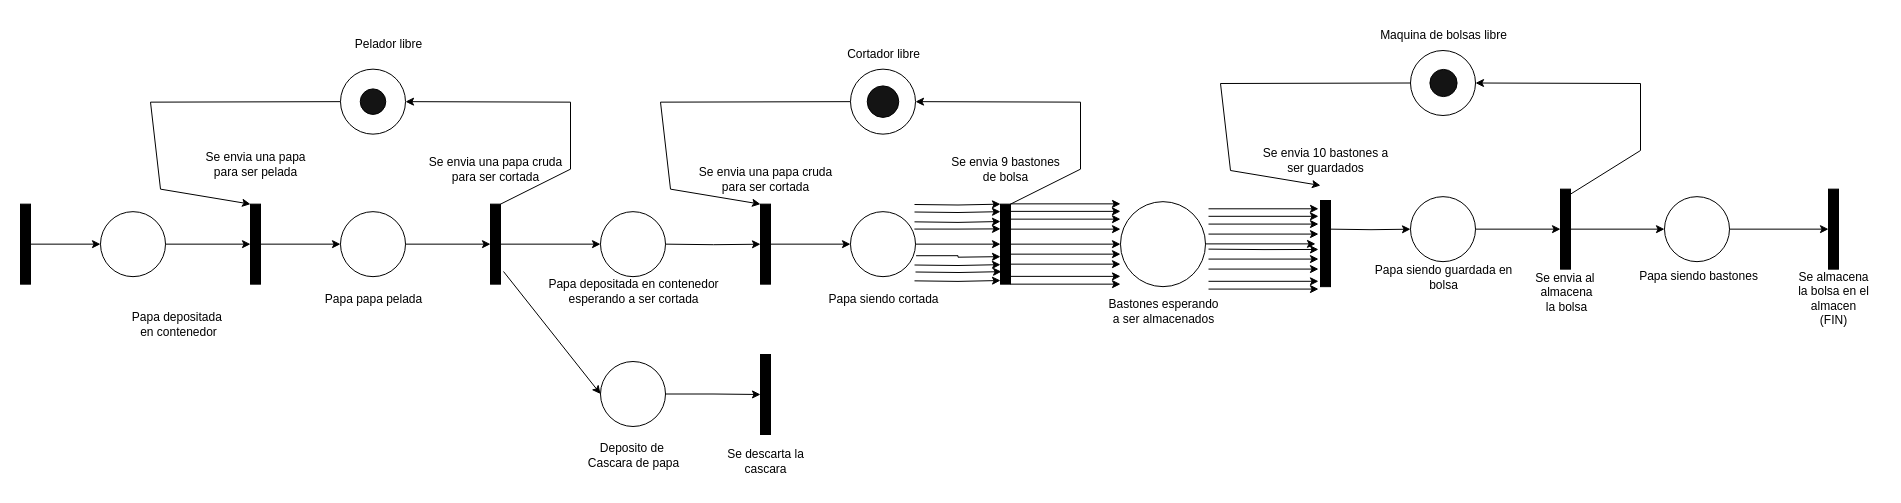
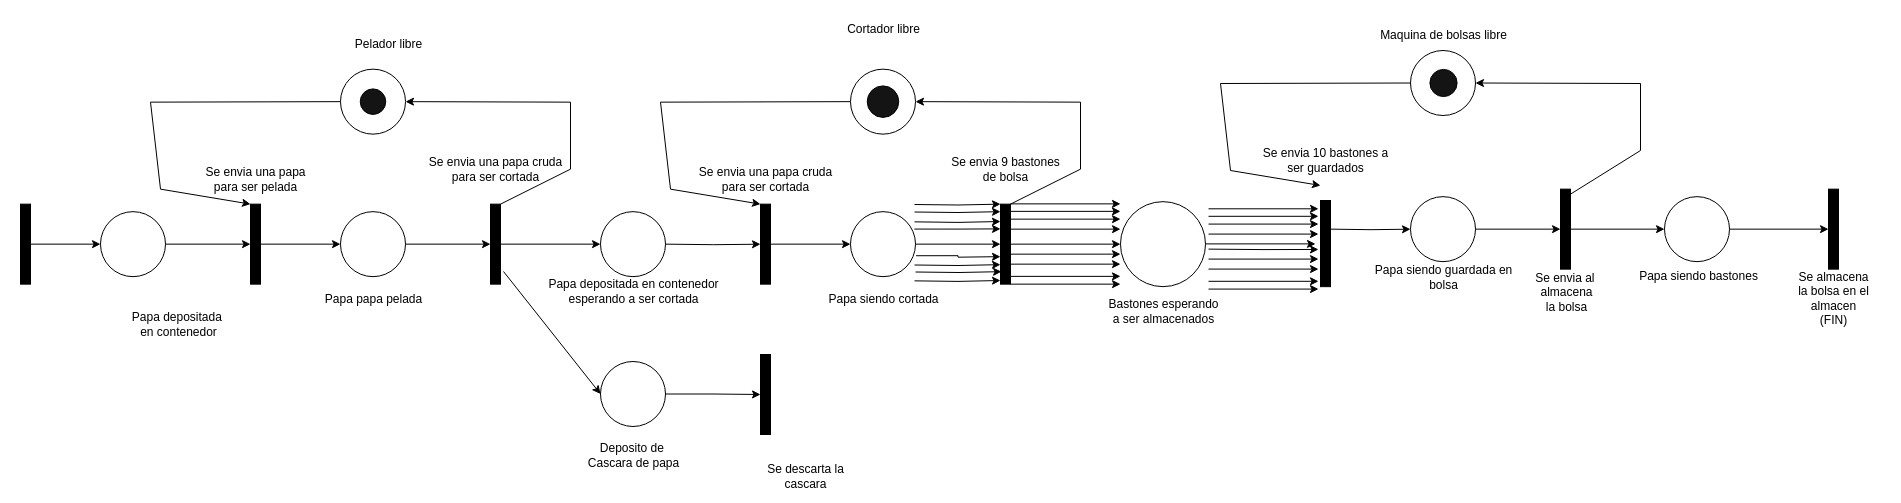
node "Cortador libre": moved (883, 54) -> (883, 29)
node "Se envia una papa para ser pelada": moved (256, 164) -> (256, 179)
node "Se descarta la cascara": moved (766, 461) -> (806, 476)
